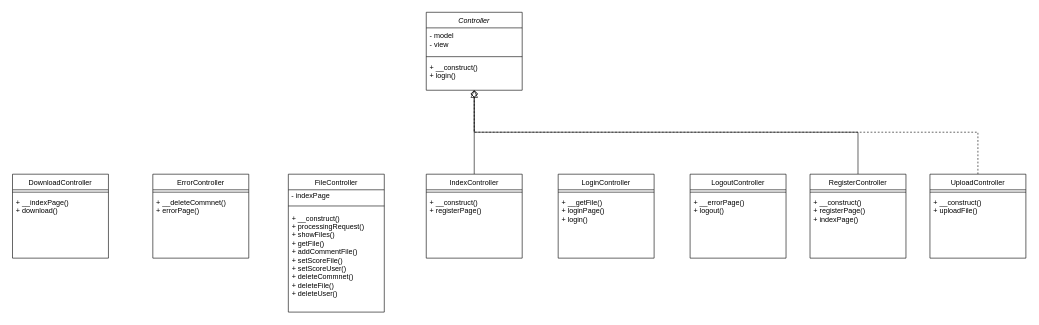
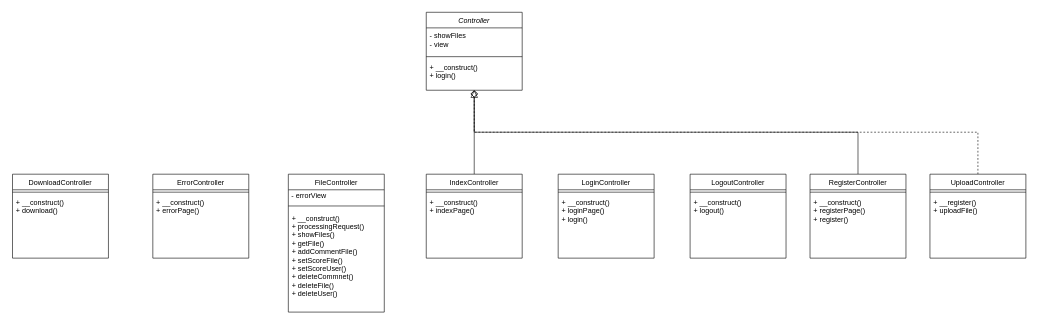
node "- model - view": label "- model - view" -> "- showFiles - view"
node "- indexPage": label "- indexPage" -> "- errorView"
node "+ __indexPage() + download()": label "+ __indexPage() + download()" -> "+ __construct() + download()"
node "+ __deleteCommnet() + errorPage()": label "+ __deleteCommnet() + errorPage()" -> "+ __construct() + errorPage()"
node "+ __construct() + registerPage()": label "+ __construct() + registerPage()" -> "+ __construct() + indexPage()"
node "+ __getFile() + loginPage() + login()": label "+ __getFile() + loginPage() + login()" -> "+ __construct() + loginPage() + login()"
node "+ __errorPage() + logout()": label "+ __errorPage() + logout()" -> "+ __construct() + logout()"
node "+ __construct() + registerPage() + indexPage()": label "+ __construct() + registerPage() + indexPage()" -> "+ __construct() + registerPage() + register()"
node "+ __construct() + uploadFile()": label "+ __construct() + uploadFile()" -> "+ __register() + uploadFile()"
